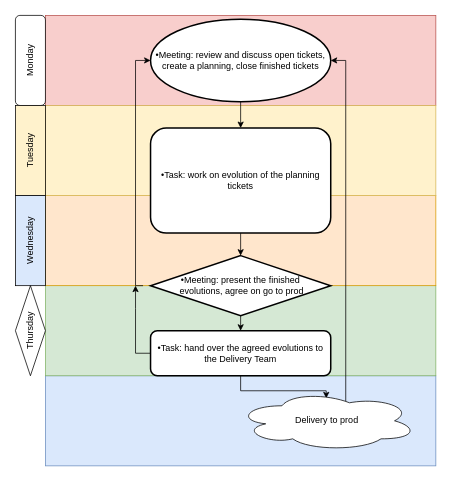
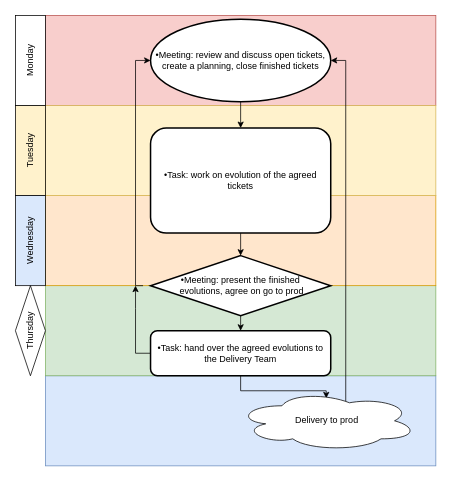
node "Monday": shape rounded rectangle -> rectangle
node "•Task: work on evolution of the planning tickets": label "•Task: work on evolution of the planning tickets" -> "•Task: work on evolution of the agreed tickets"
